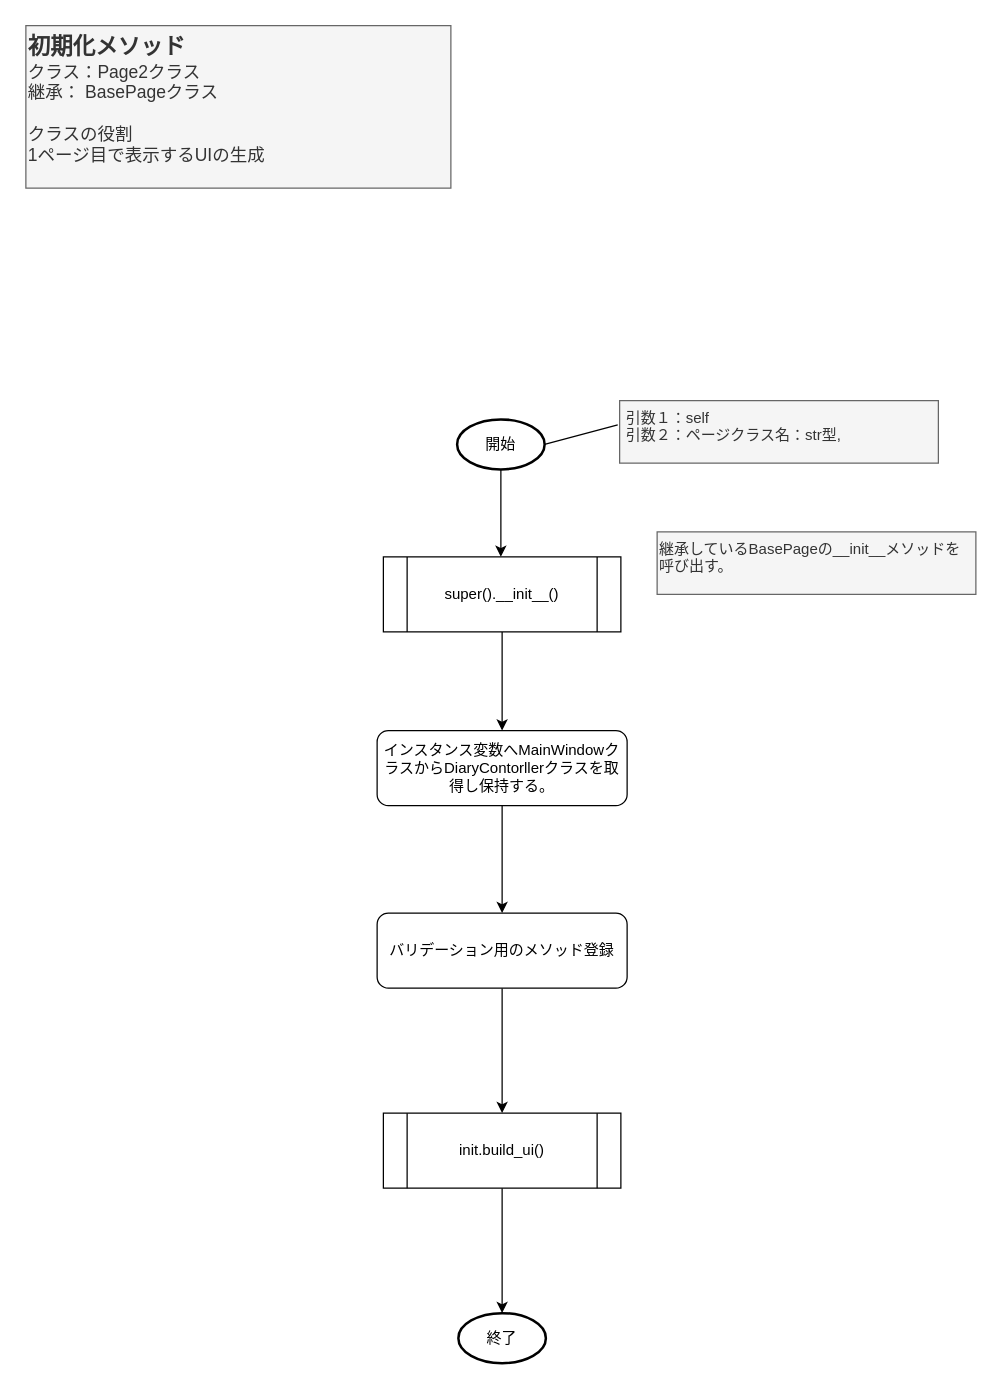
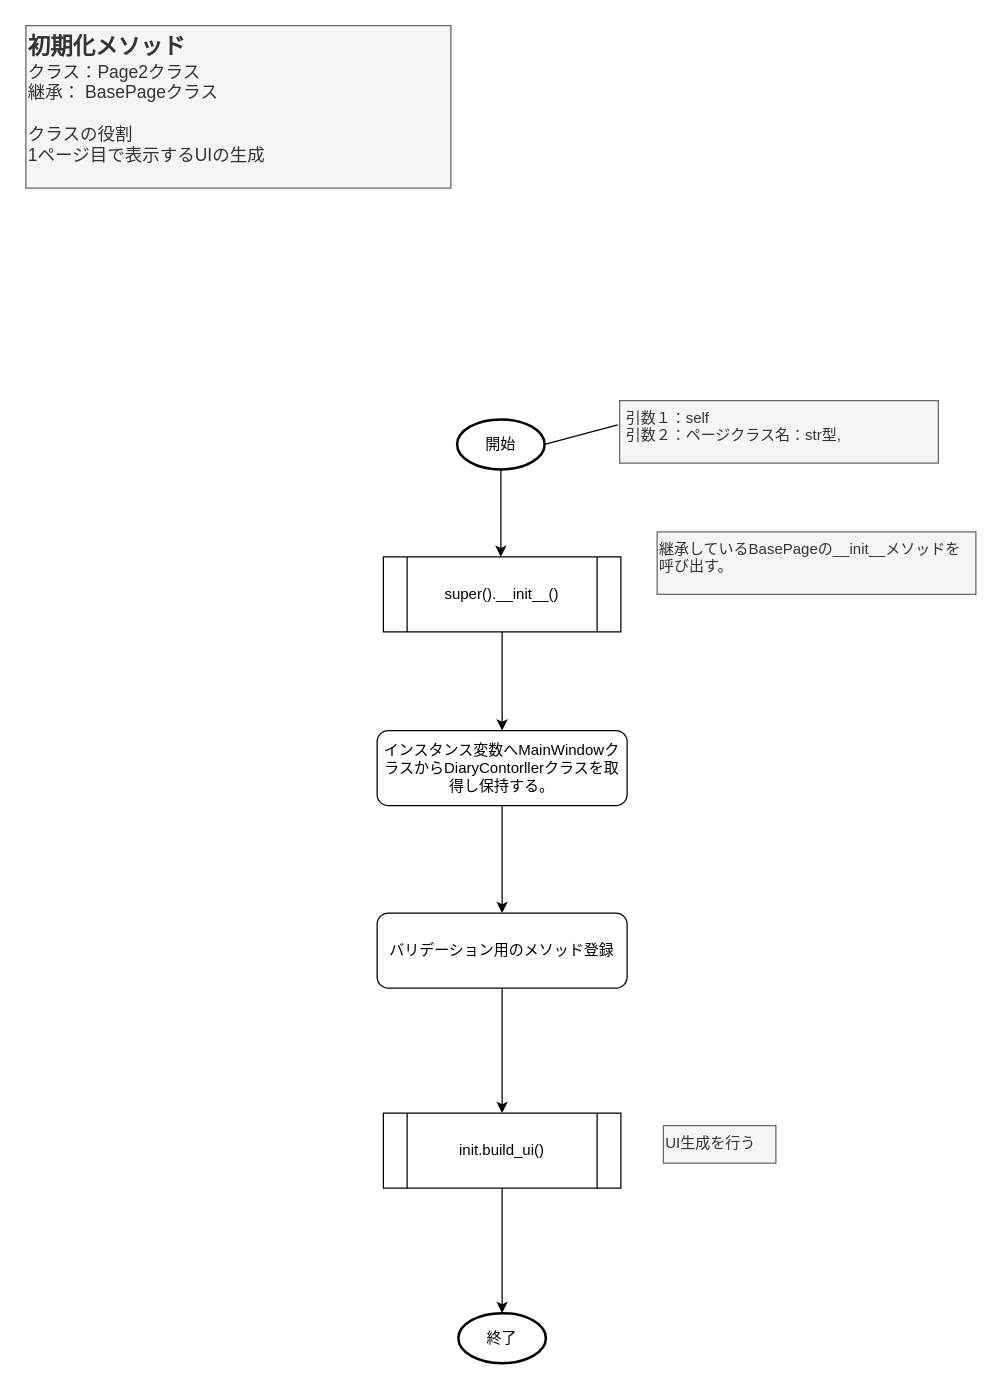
node "UI生成を行う": added
